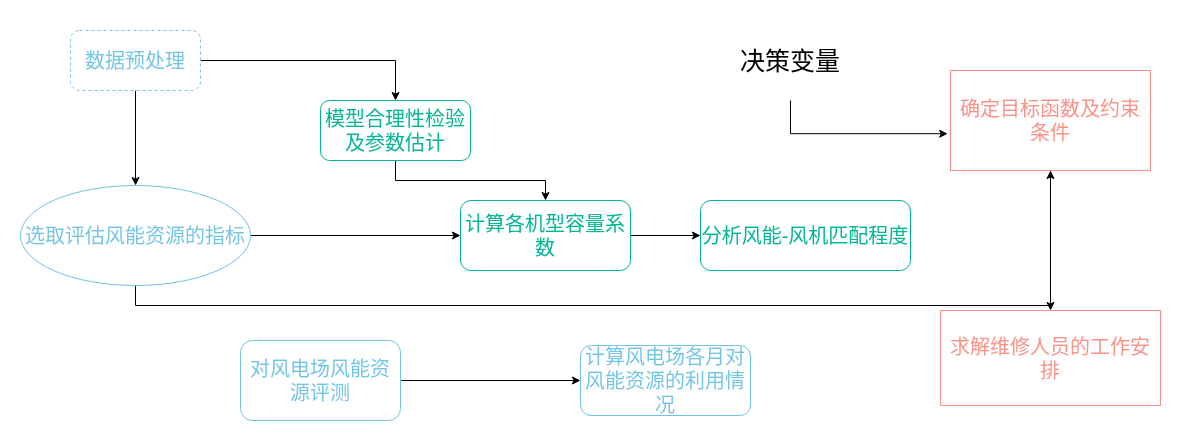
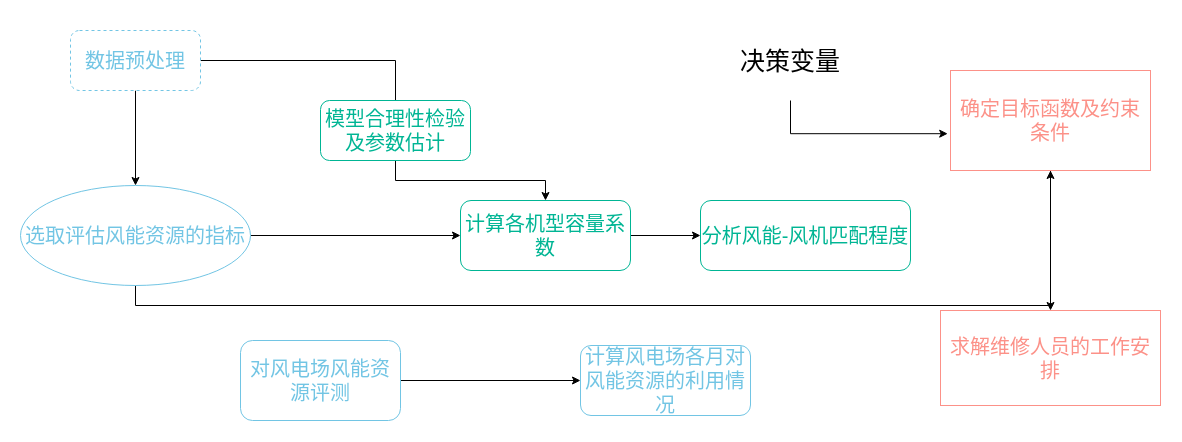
edge "数据预处理" -> "模型合理性检验及参数估计": arrowhead classic -> none
